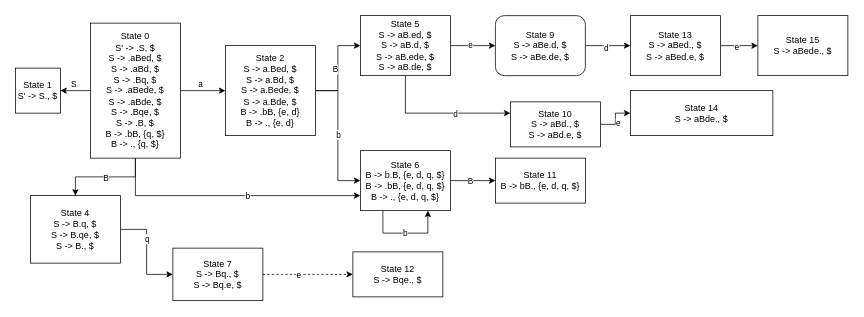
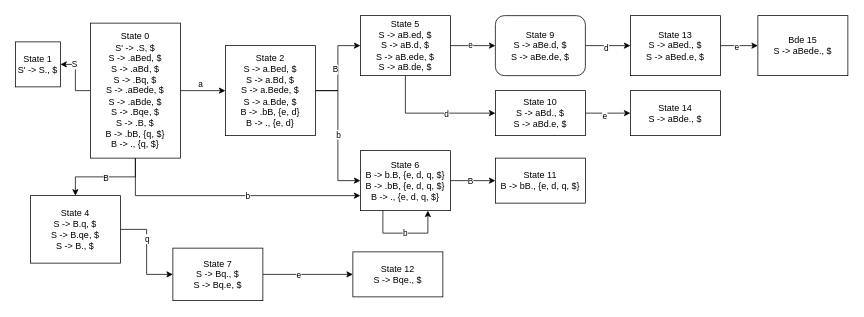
node "State 15 S -> aBede., $": label "State 15 S -> aBede., $" -> "Bde 15 S -> aBede., $"
node "State 1 S' -> S., $": moved (38, 90) -> (38, 64)
node "State 14 S -> aBde., $": size 143x45 -> 90x45
node "State 10 S -> aBd., $ S -> aBd.e, $": moved (555, 124) -> (540, 113)
edge "State 7 S -> Bq., $ S -> Bq.e, $" -> "State 12 S -> Bqe., $": style dashed -> solid
